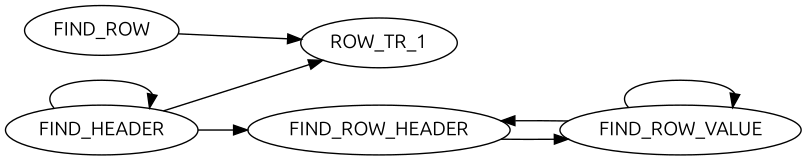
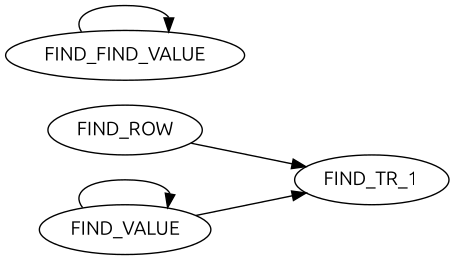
node "ROW_TR_1": label "ROW_TR_1" -> "FIND_TR_1"
node "FIND_HEADER": label "FIND_HEADER" -> "FIND_VALUE"
node "FIND_ROW_HEADER": removed
node "FIND_ROW_VALUE": label "FIND_ROW_VALUE" -> "FIND_FIND_VALUE"
